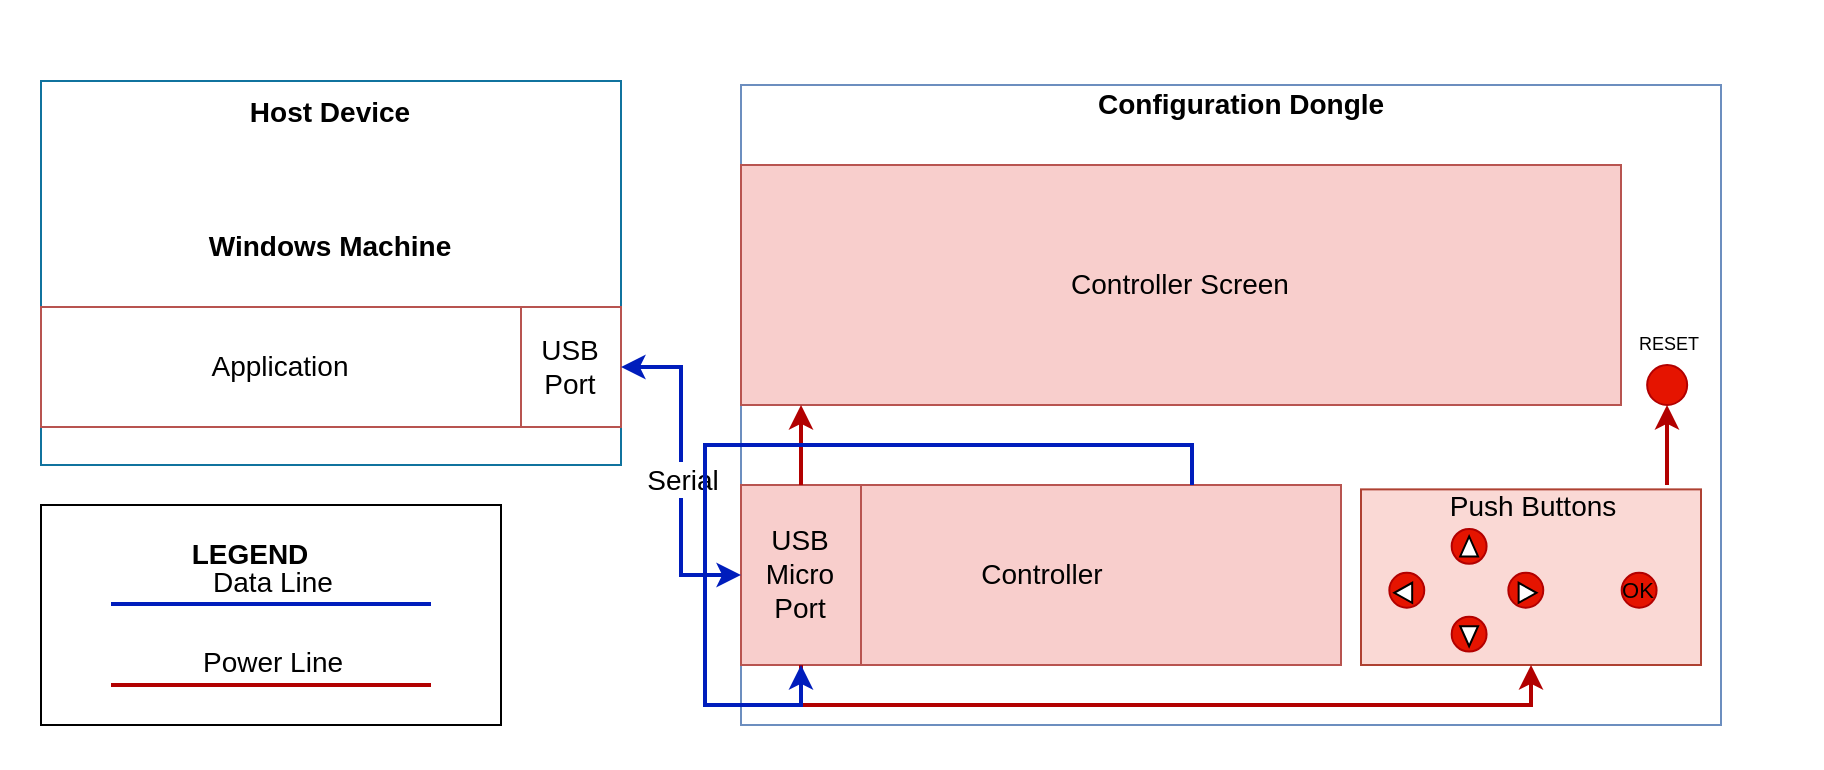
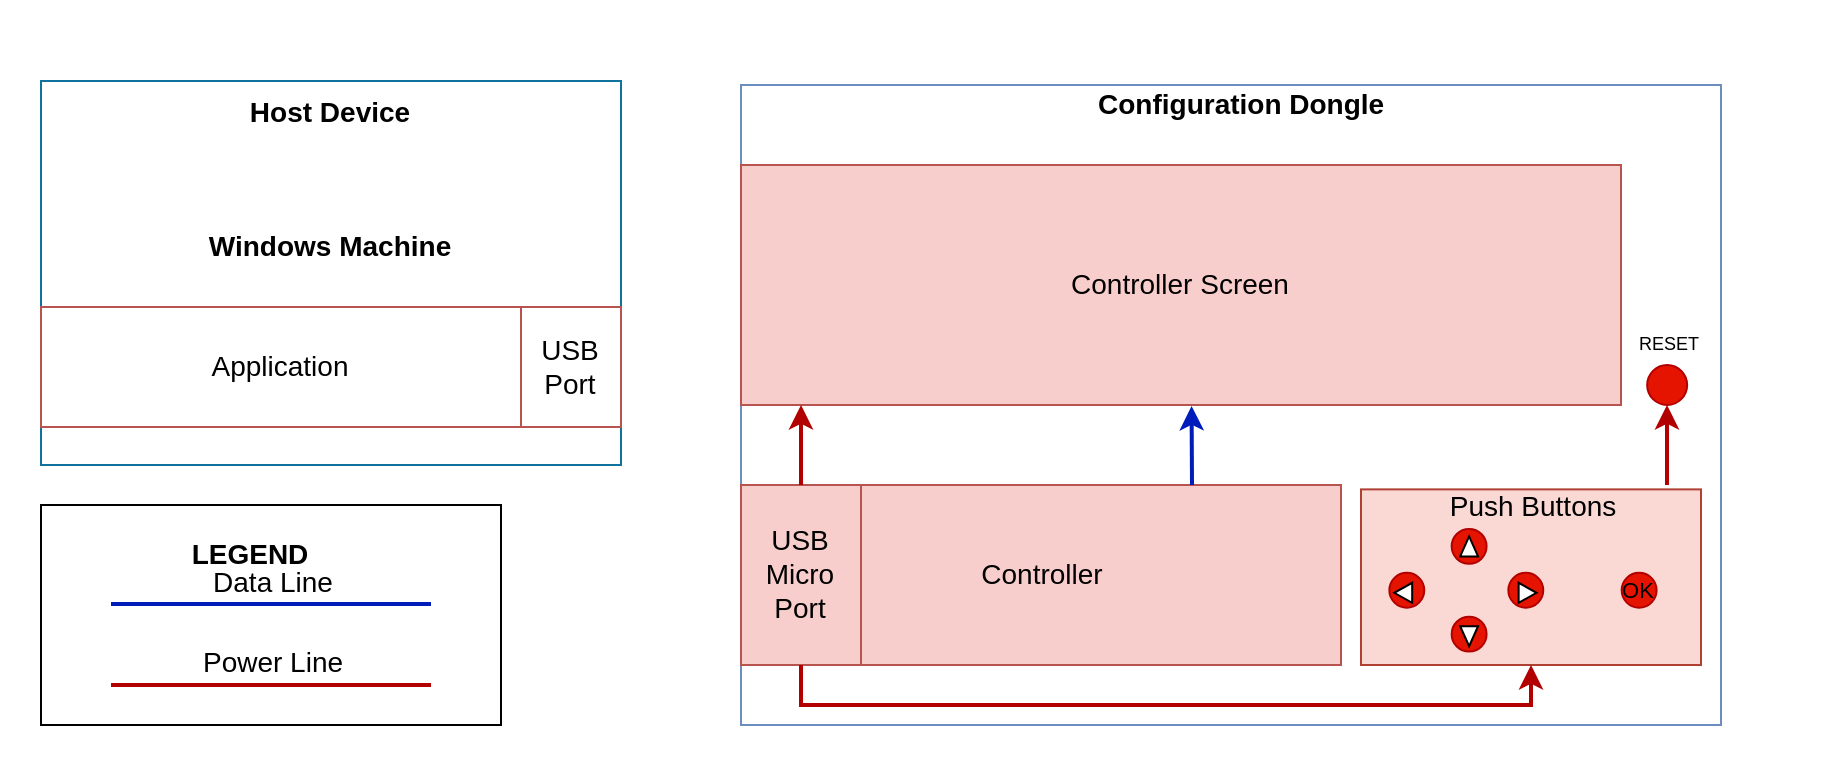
edge "Controller" -> "USB Micro Port": now "Controller" -> "Controller Screen"
edge "USB Port" -- "USB Micro Port": removed, label "Serial"
